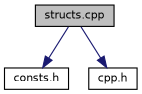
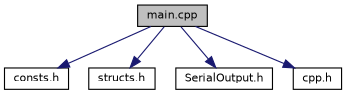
node "structs.cpp": label "structs.cpp" -> "main.cpp"
node "structs.h": added
node "SerialOutput.h": added
